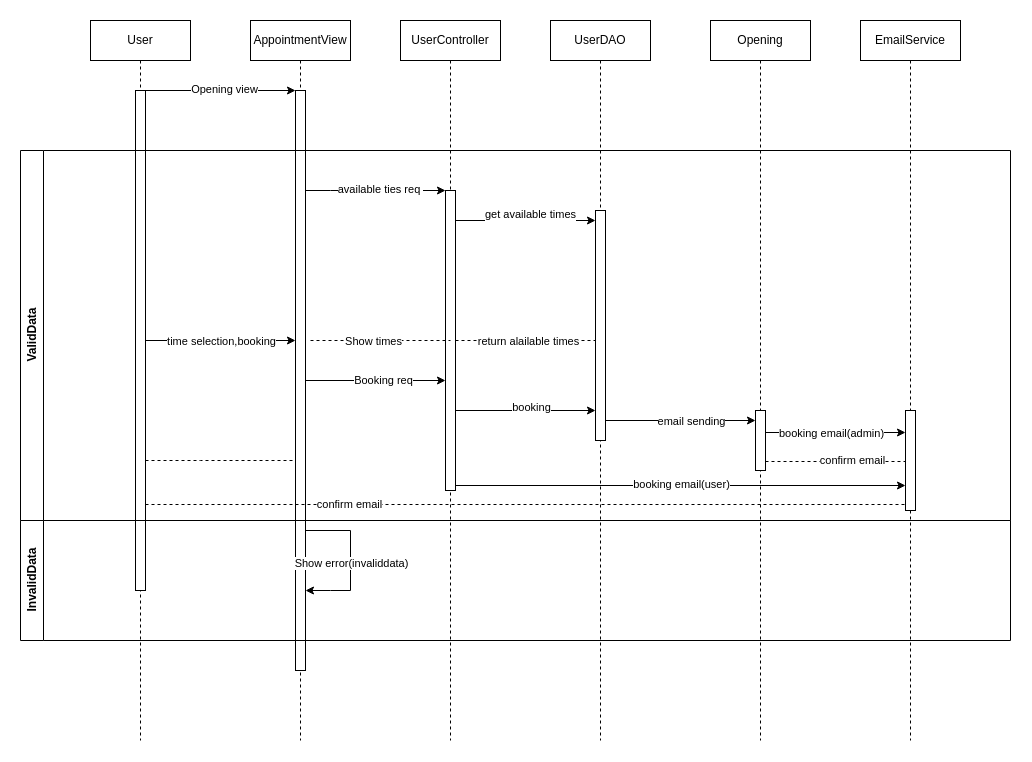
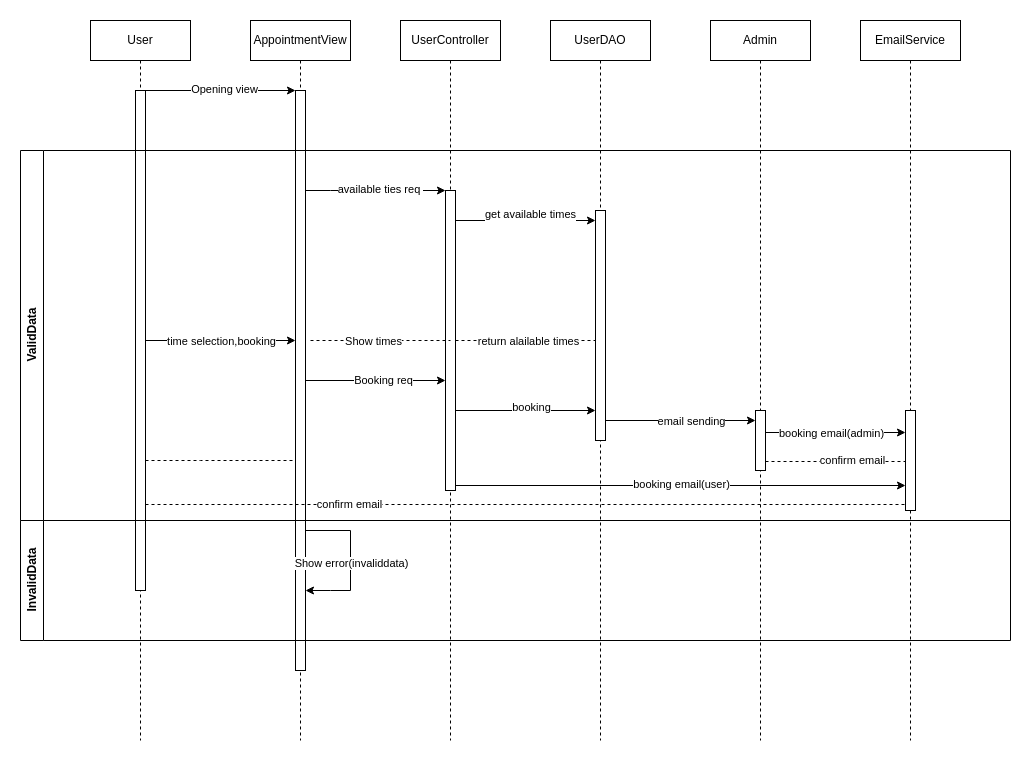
node "Opening": label "Opening" -> "Admin"
